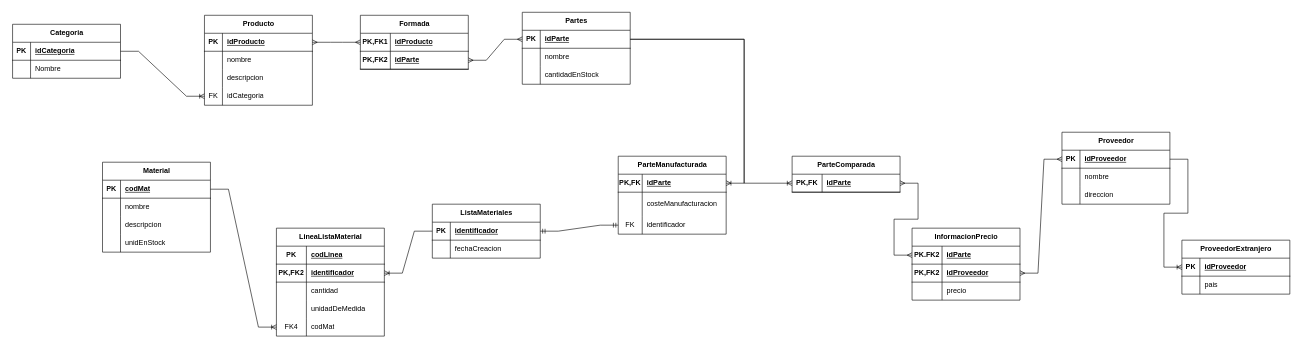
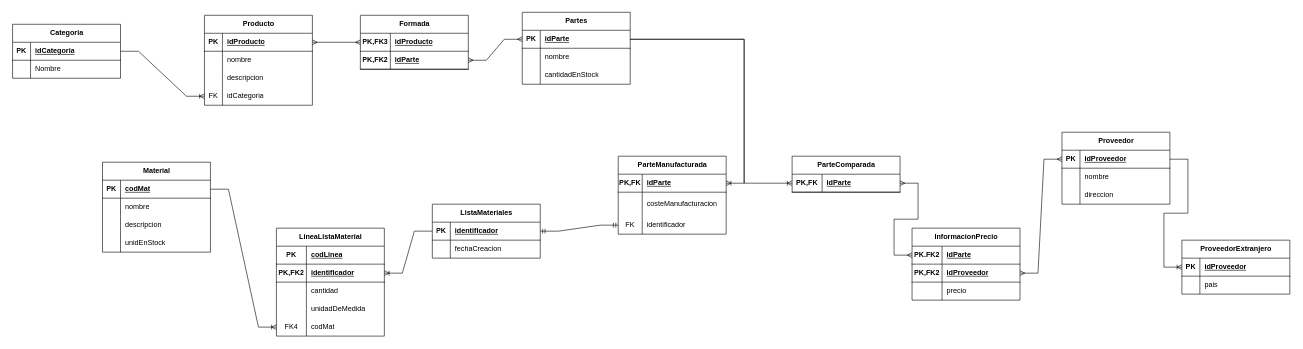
node "PK,FK1": label "PK,FK1" -> "PK,FK3"
